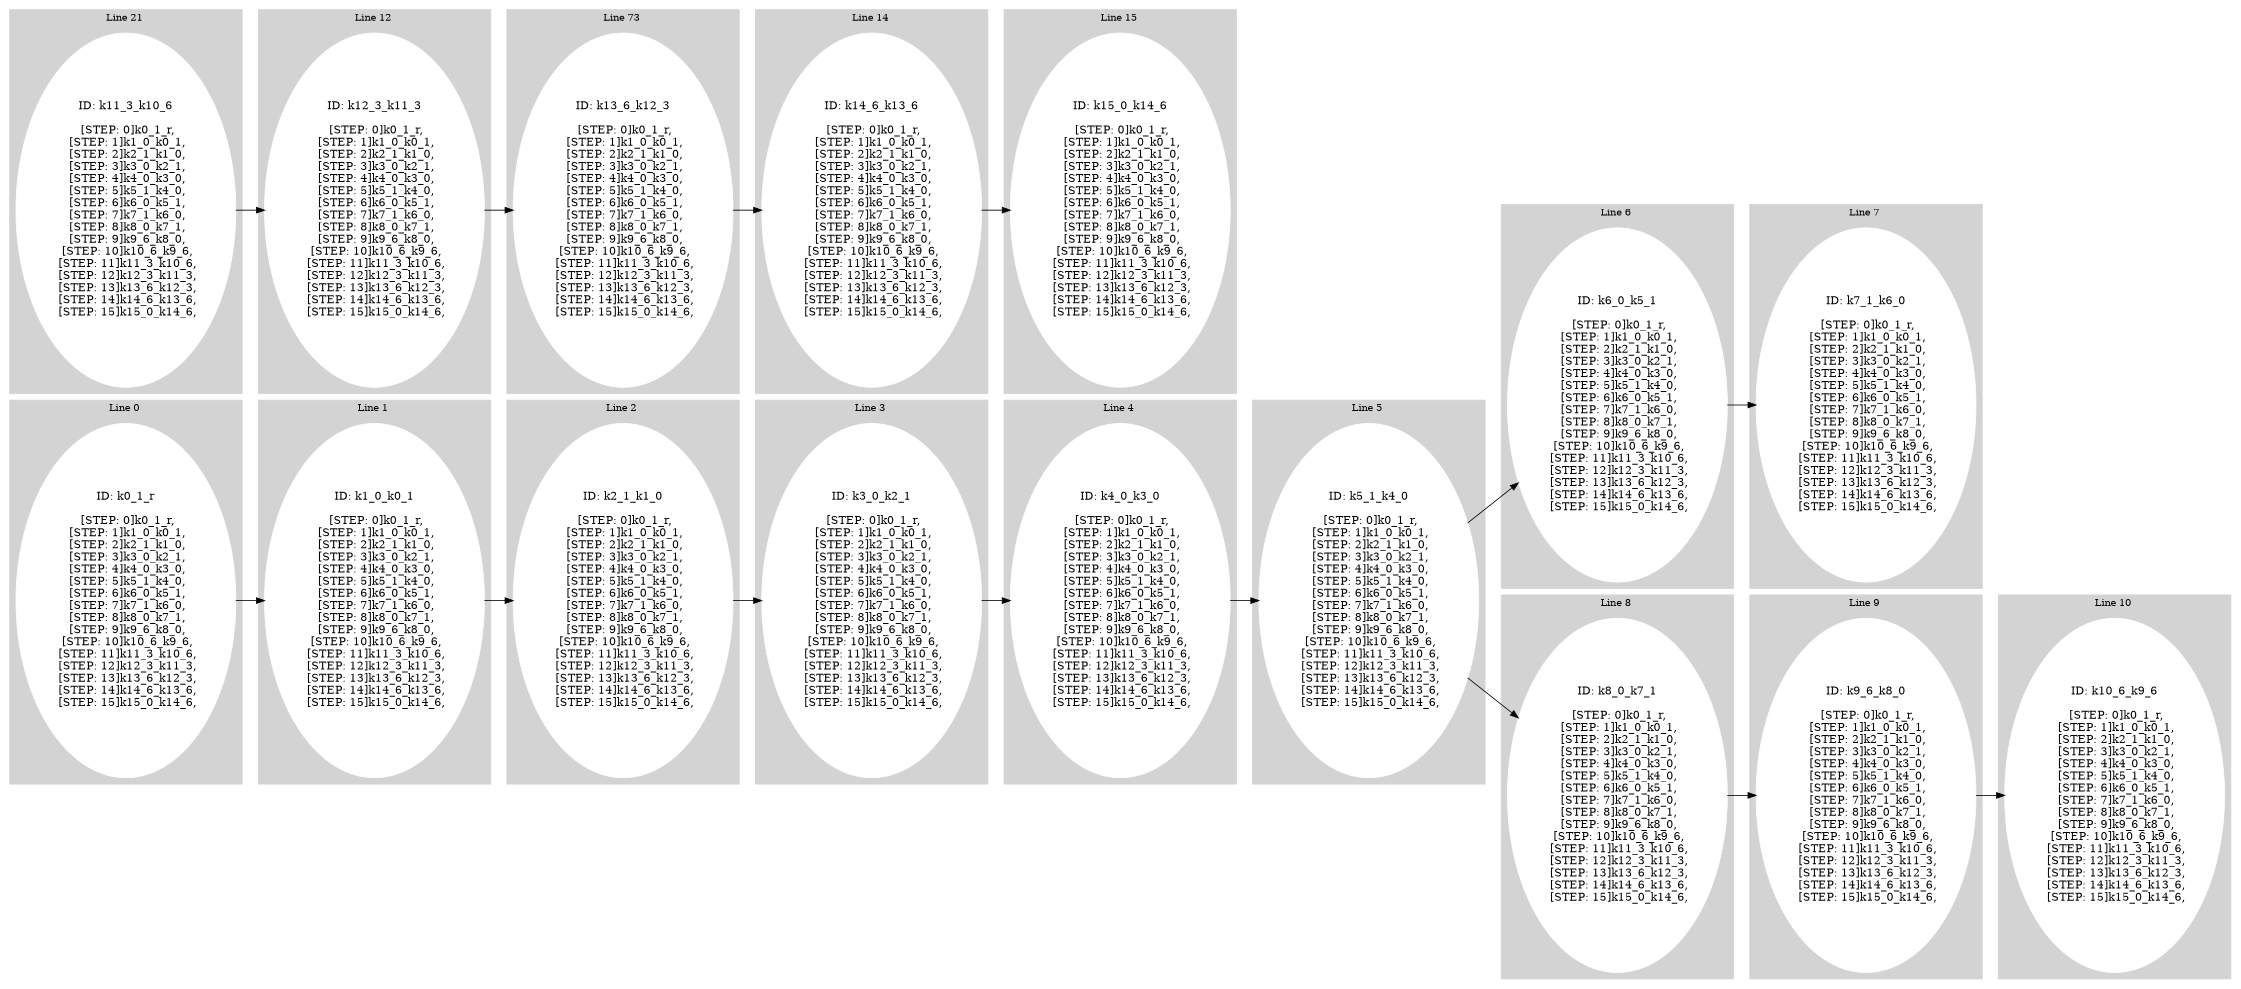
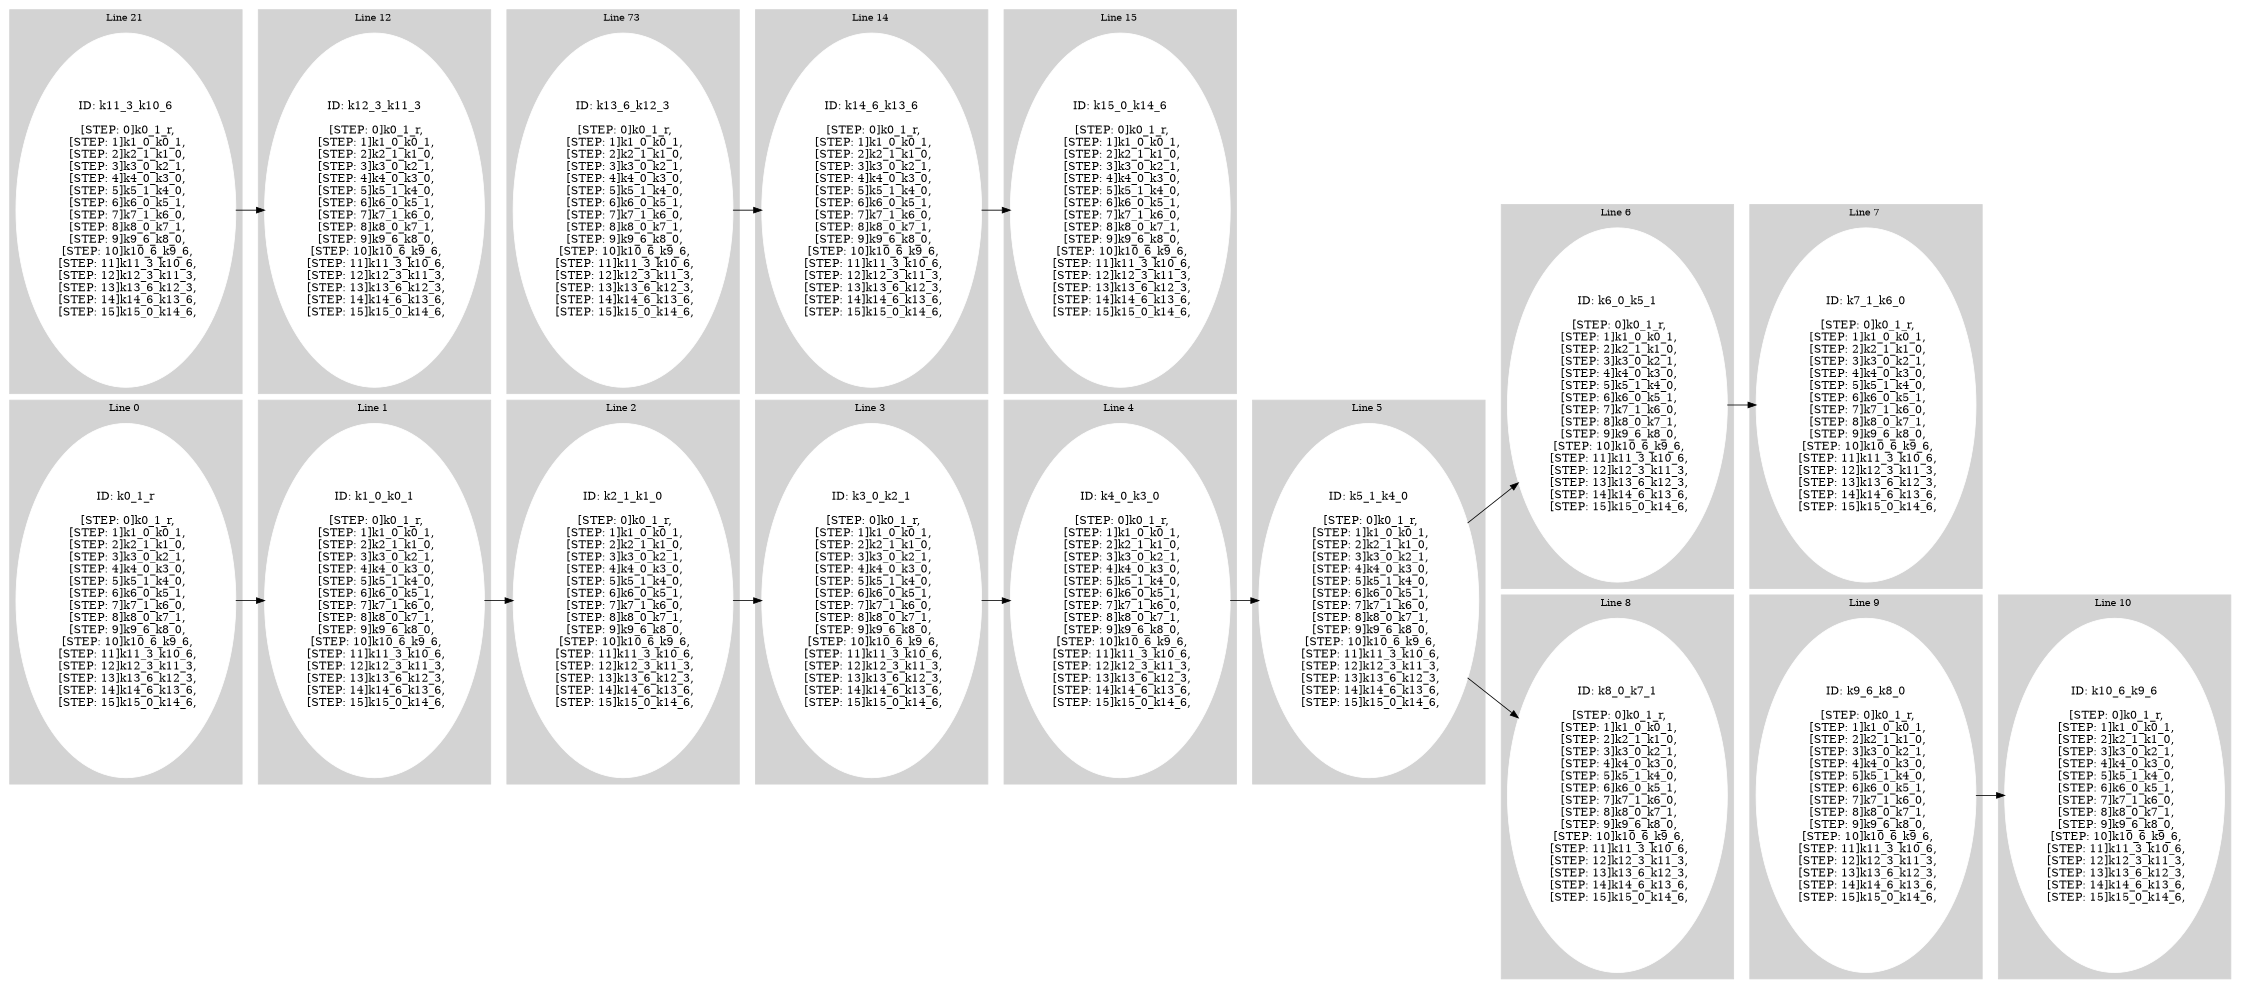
edge "ID: k12_3_k11_3" -> "ID: k13_6_k12_3": removed
edge "ID: k8_0_k7_1" -> "ID: k9_6_k8_0": removed
